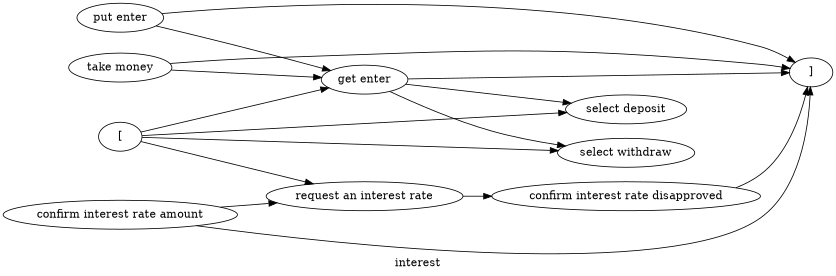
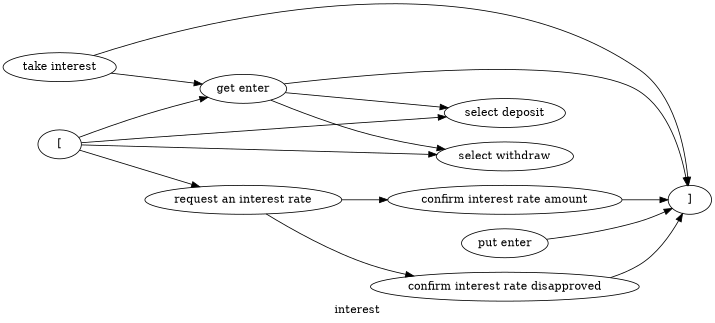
edge "put enter" -> "get enter": removed
node "take money": label "take money" -> "take interest"
edge "confirm interest rate amount" -> "request an interest rate": reversed
